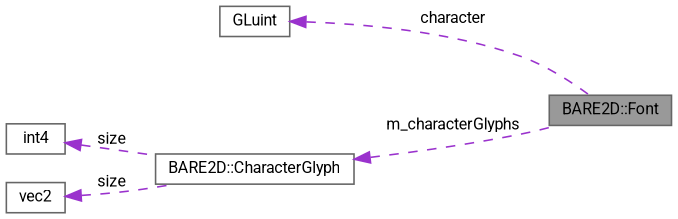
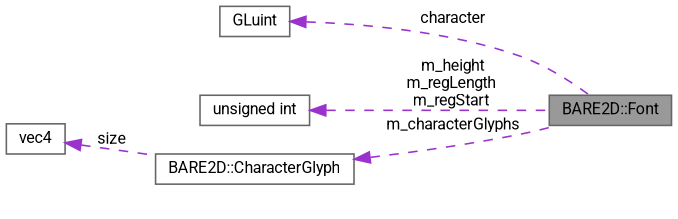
node "unsigned int": added
node "int4": label "int4" -> "vec4"
node "vec2": removed
